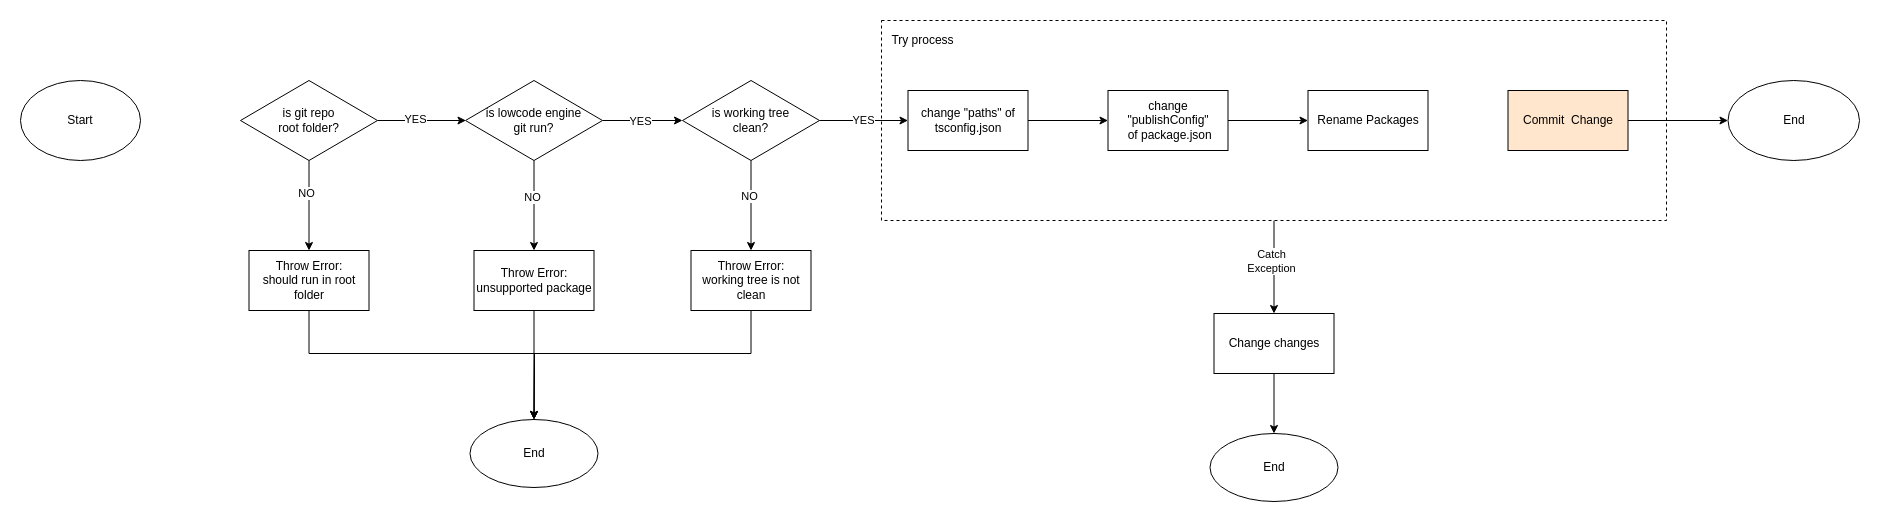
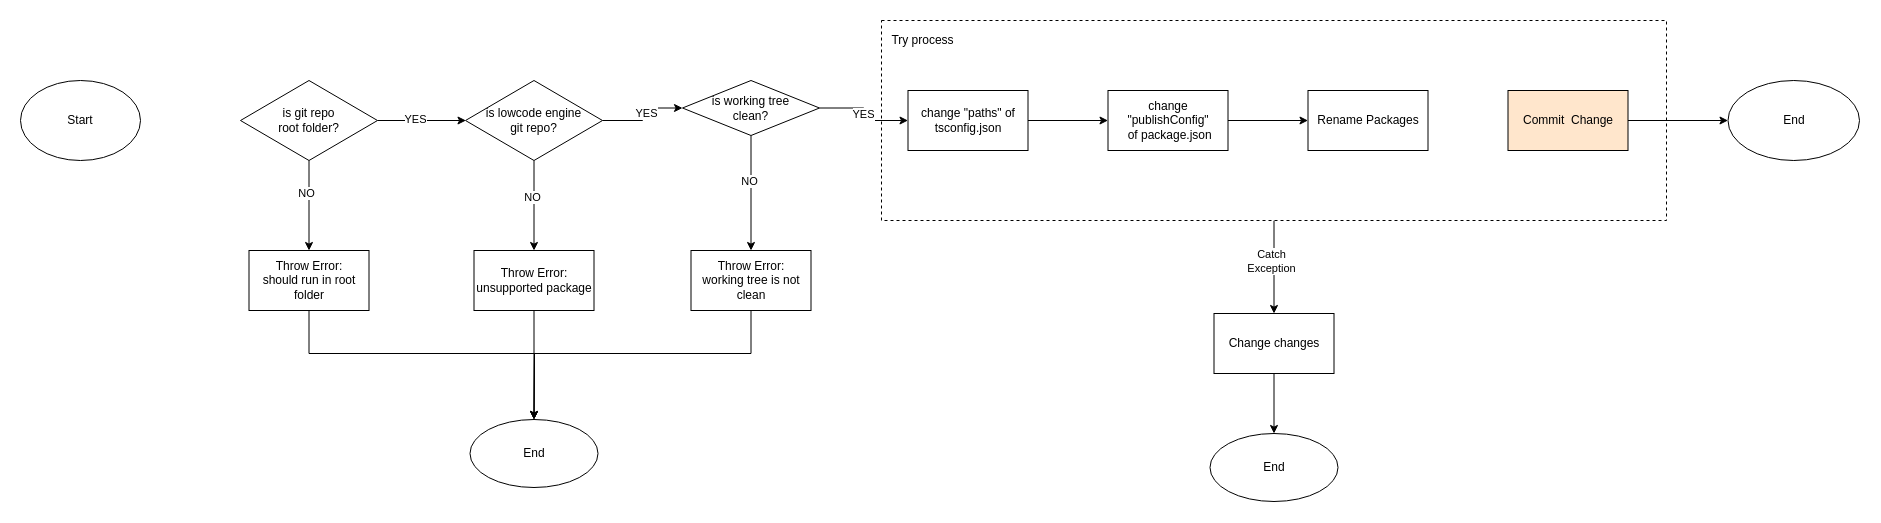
node "is lowcode engine git run?": label "is lowcode engine git run?" -> "is lowcode engine git repo?"
node "is working tree clean?": size 137x80 -> 137x55
